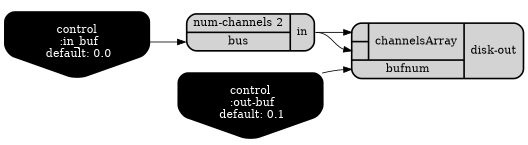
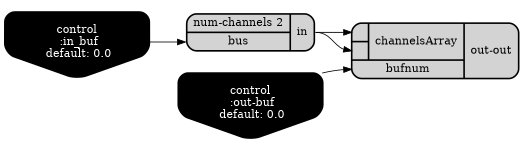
node "channelsArray": text "disk-out" -> "out-out"
node "control :out-buf default: 0.1": label "control :out-buf default: 0.1" -> "control :out-buf default: 0.0"
